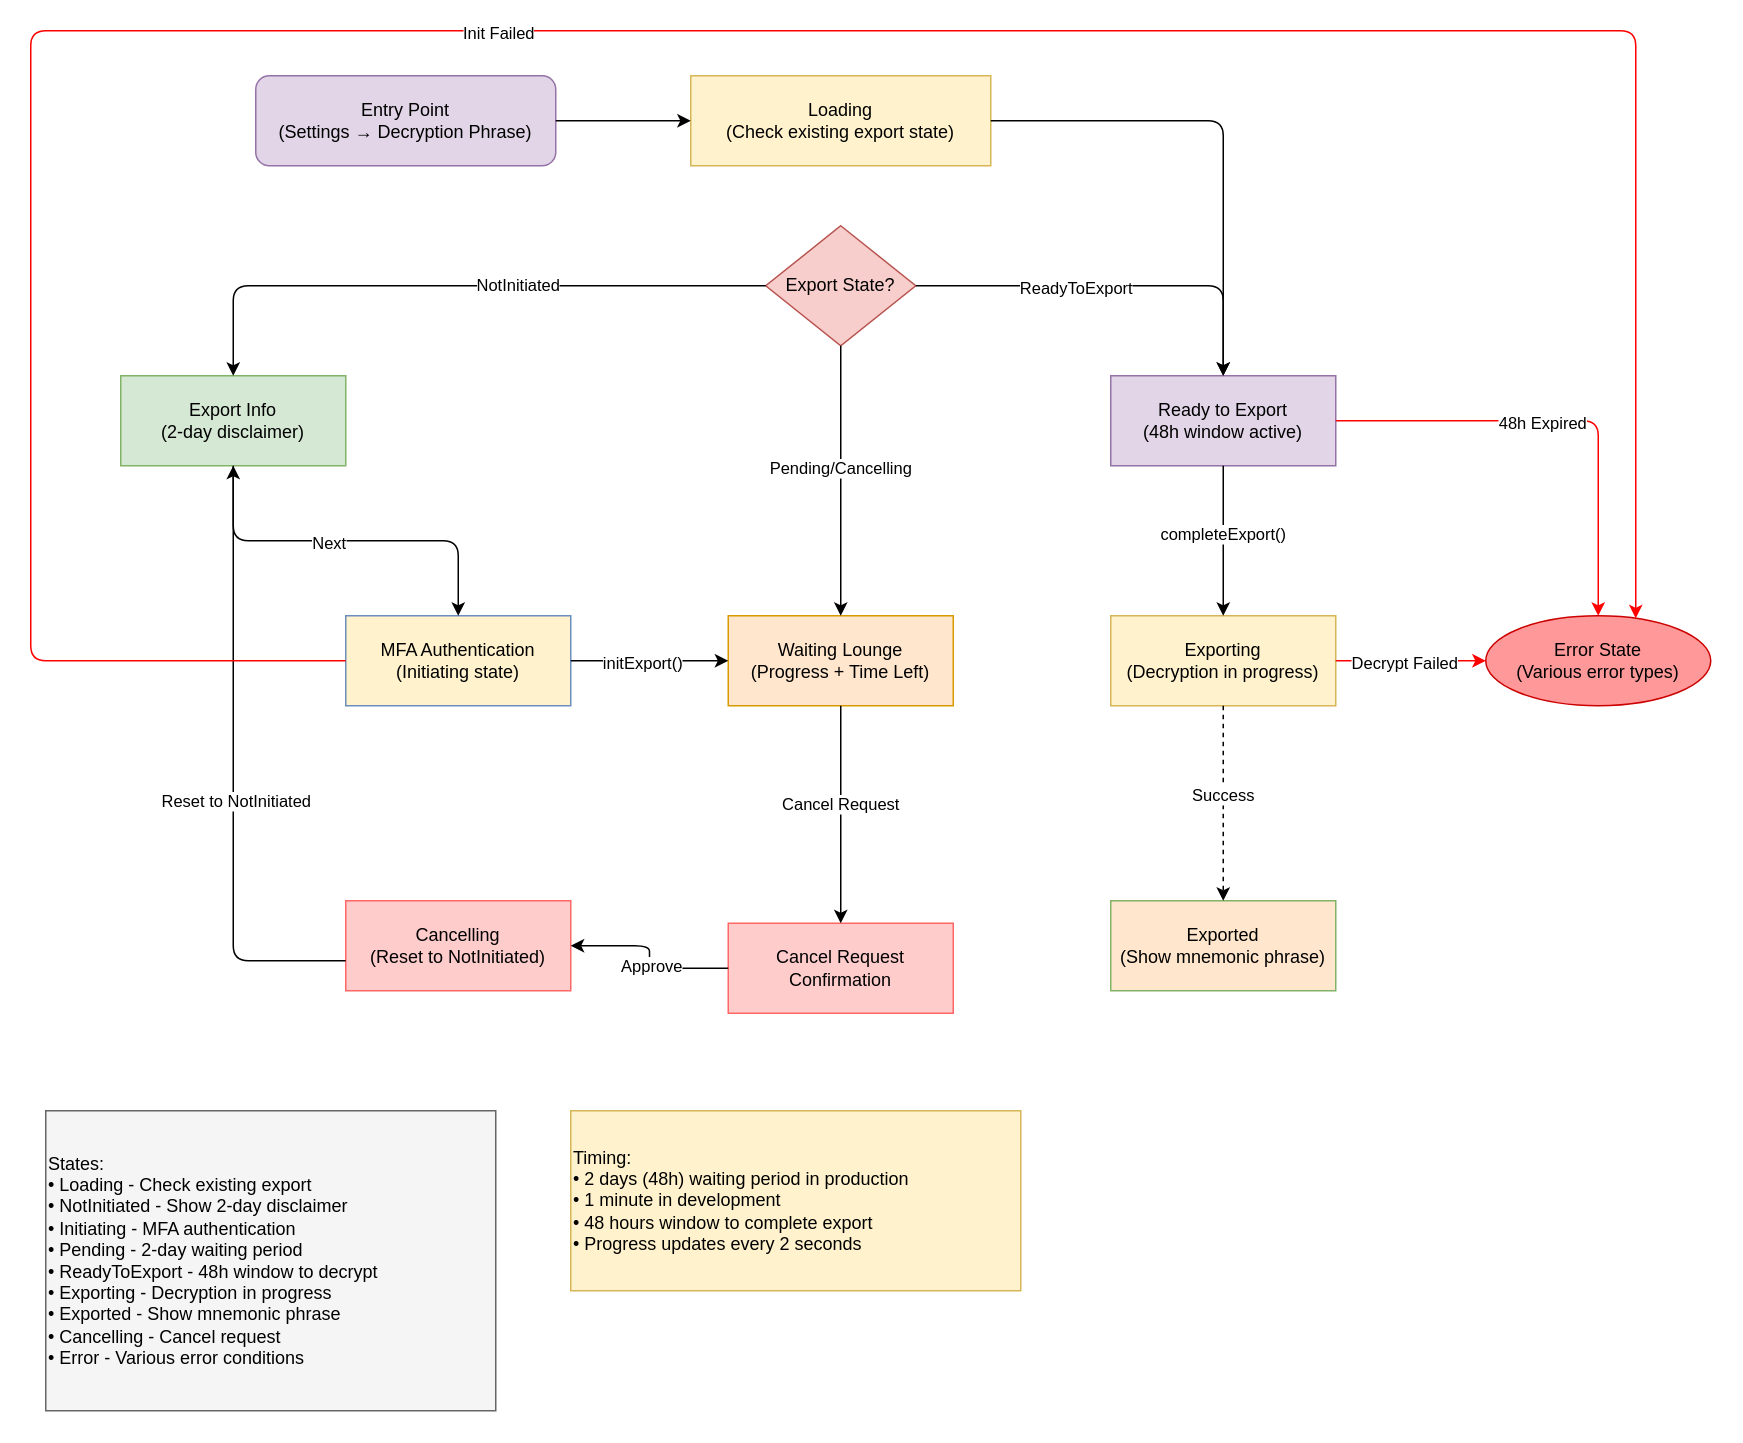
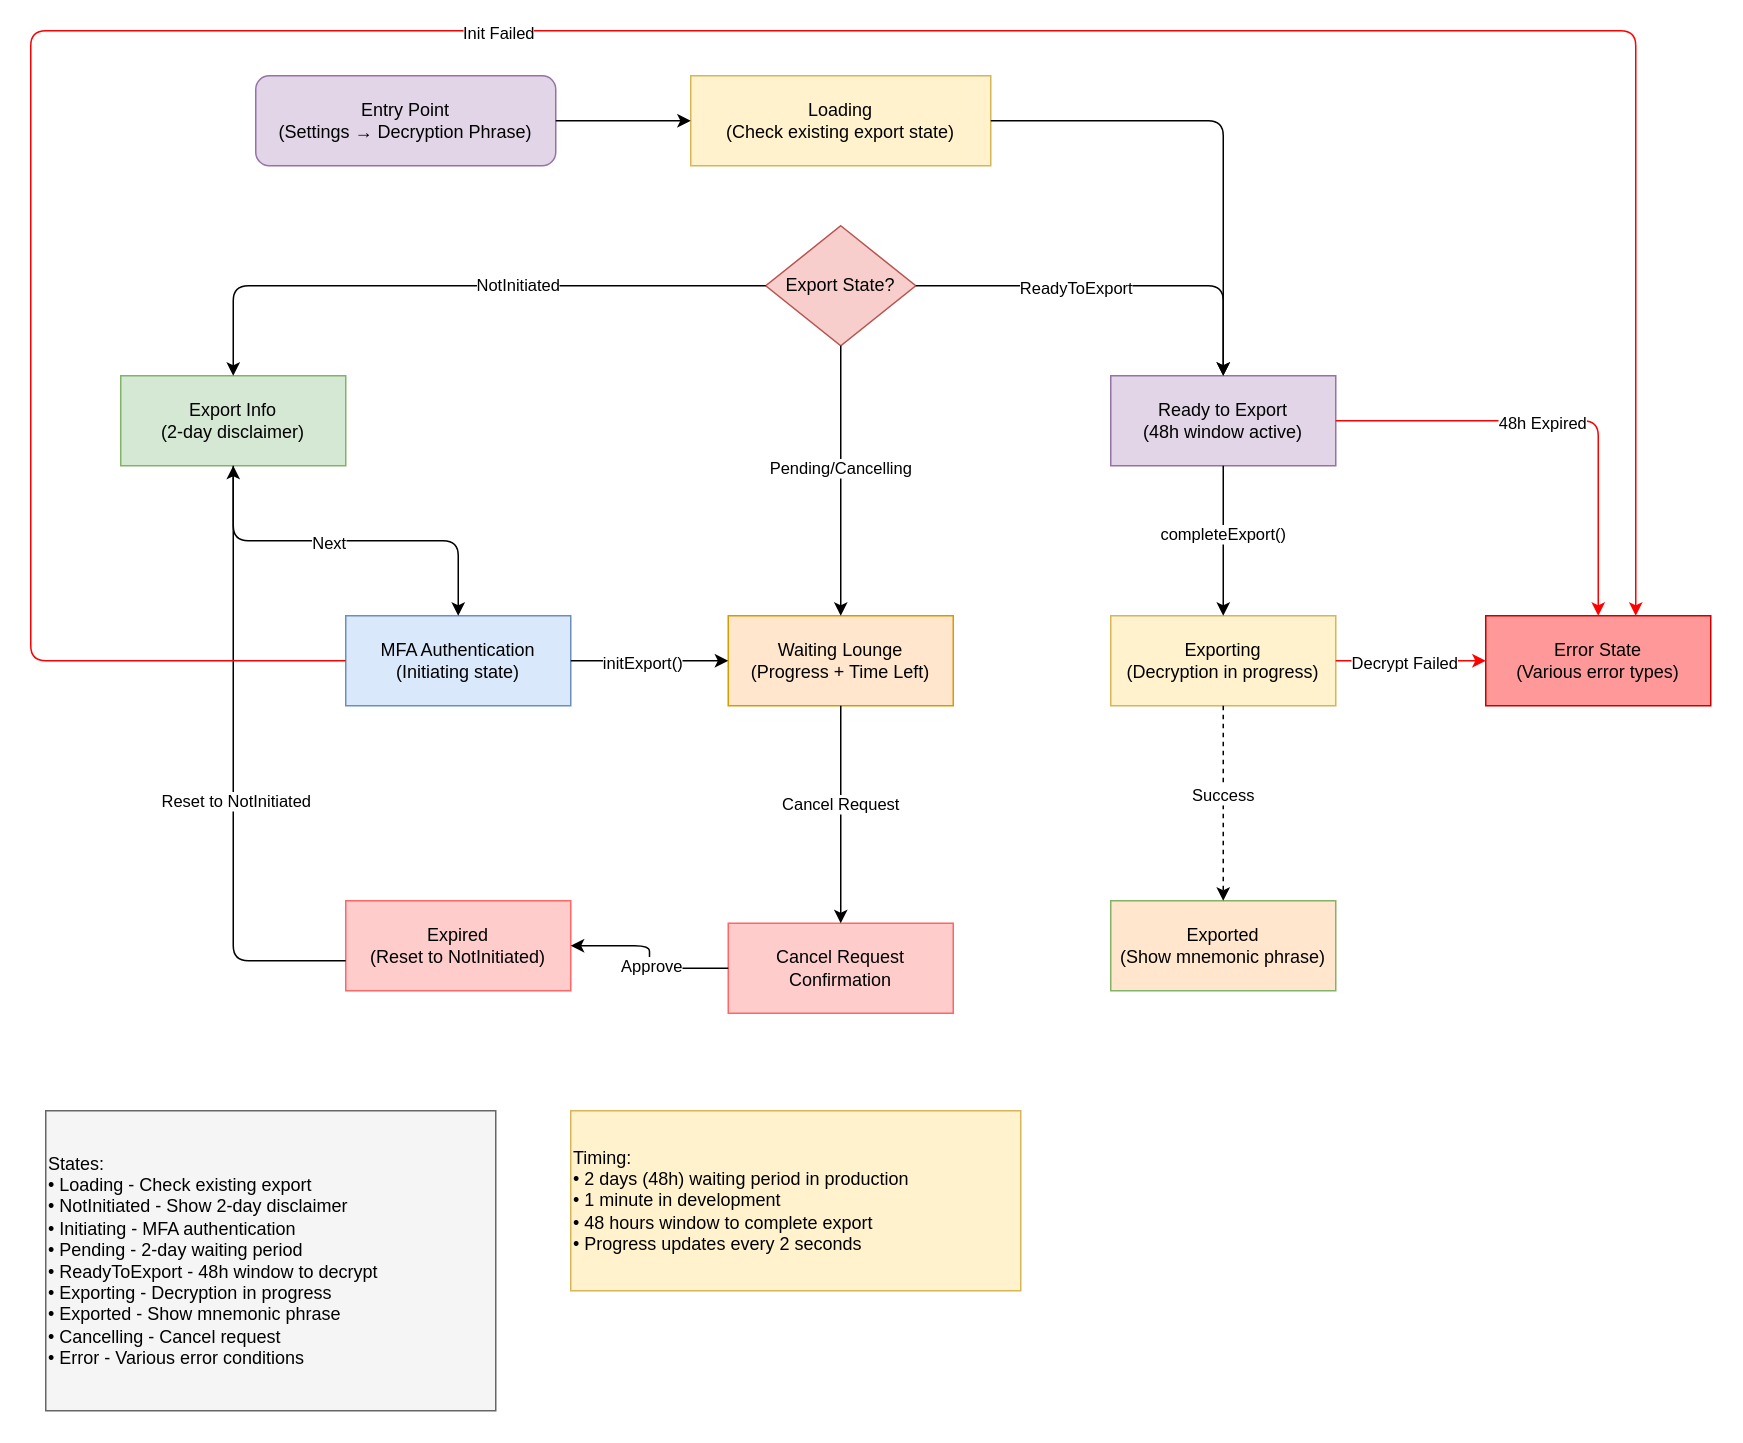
node "MFA Authentication (Initiating state)": fillcolor #fff2cc -> #dae8fc
node "Error State (Various error types)": shape ellipse -> rectangle
node "Cancelling (Reset to NotInitiated)": label "Cancelling (Reset to NotInitiated)" -> "Expired (Reset to NotInitiated)"
